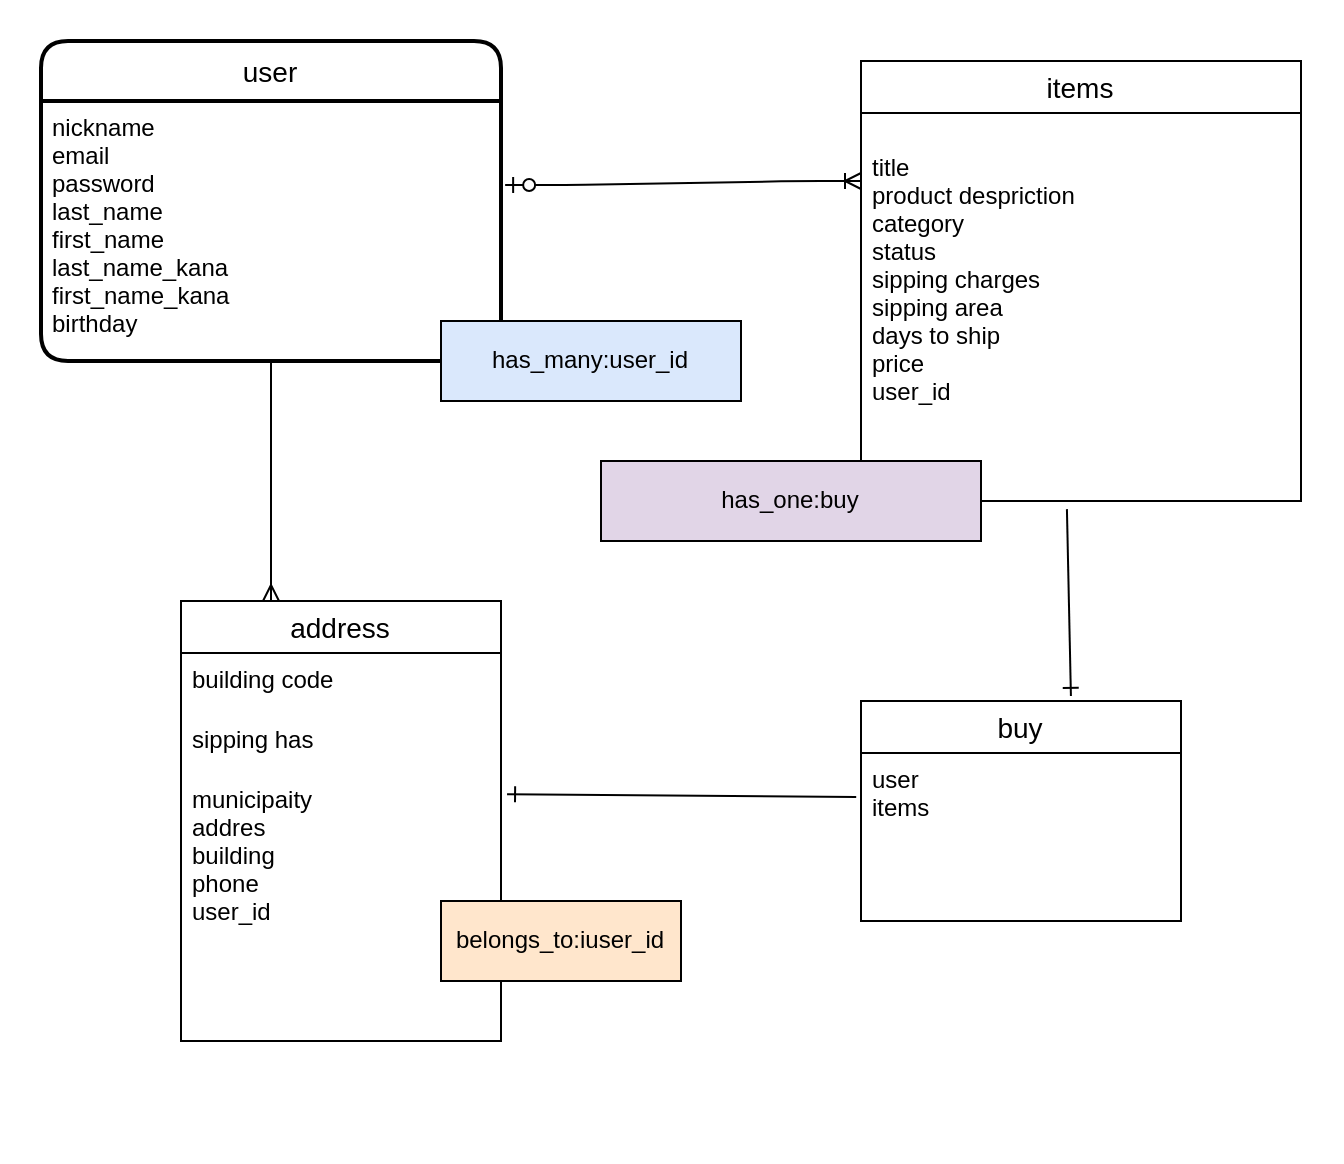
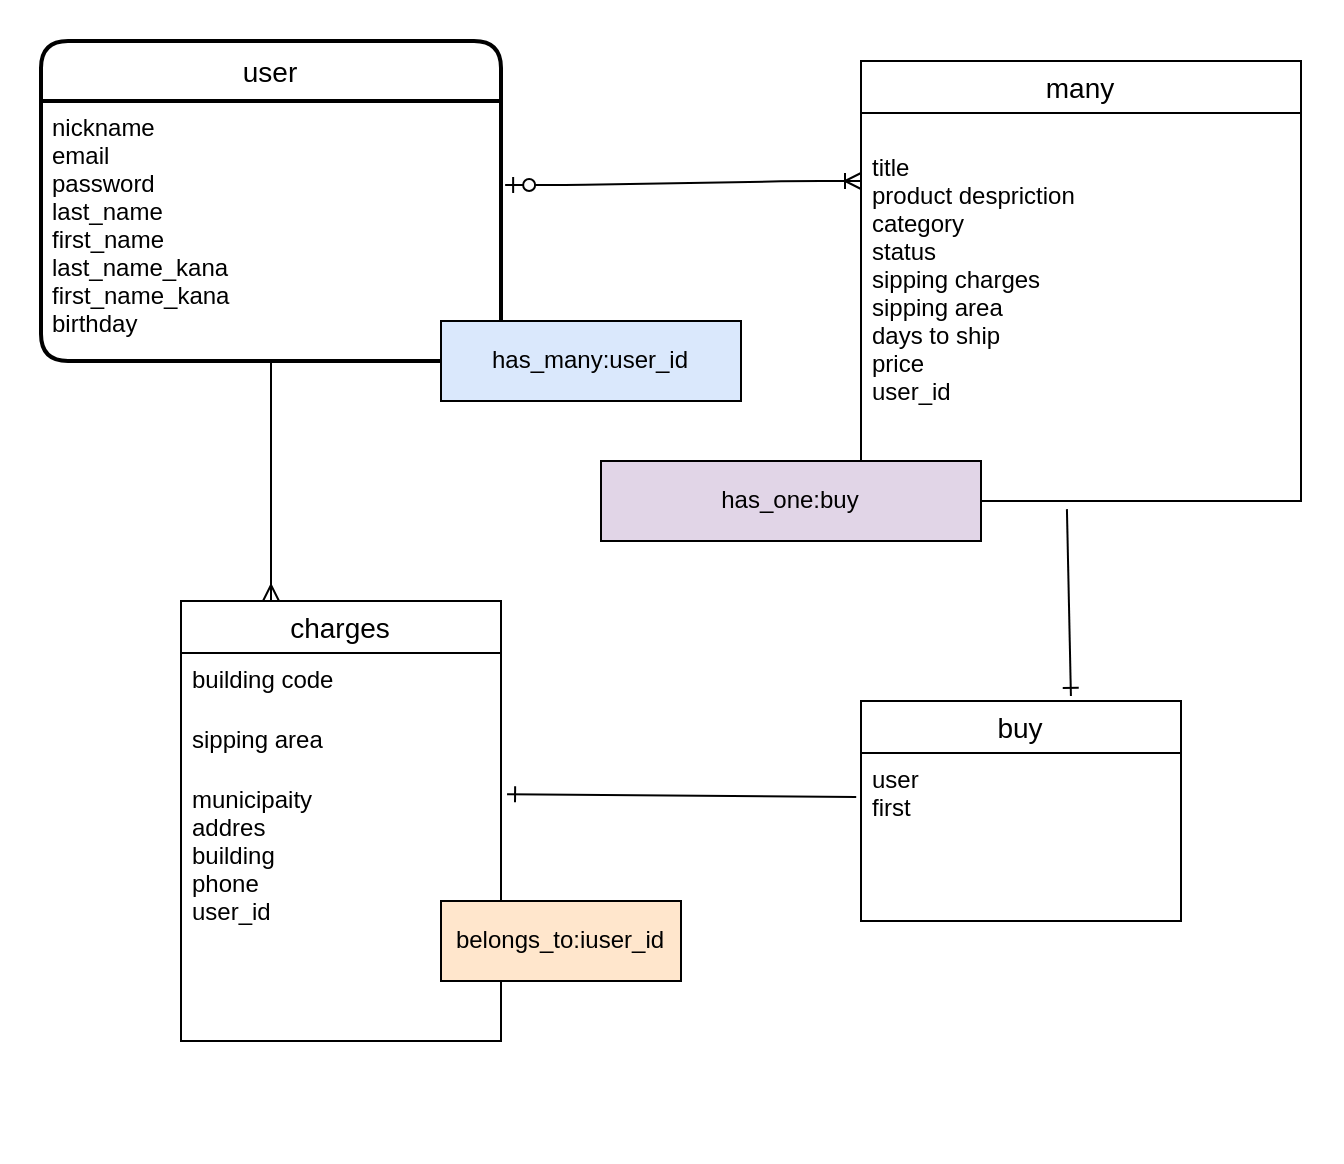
node "items": label "items" -> "many"
node "address": label "address" -> "charges"
node "sipping has": label "sipping has" -> "sipping area"
node "user items": label "user items" -> "user first"
